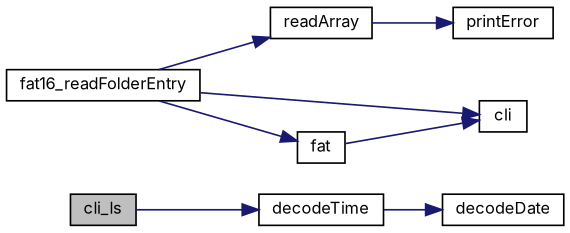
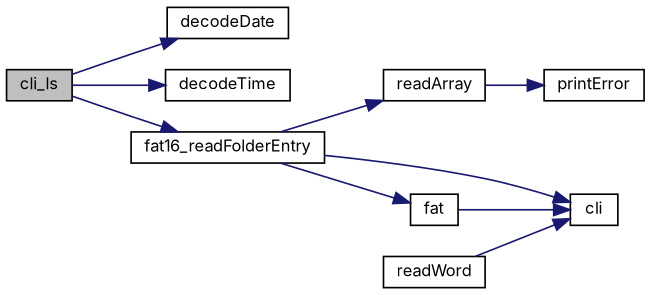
edge "cli_ls" -> "fat16_readFolderEntry": added
edge "decodeTime" -> "decodeDate": now "cli_ls" -> "decodeDate"
node "readWord": added
